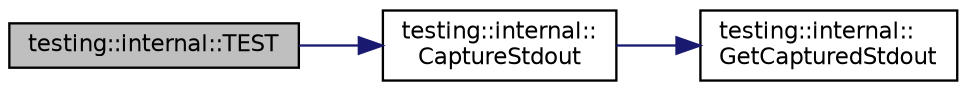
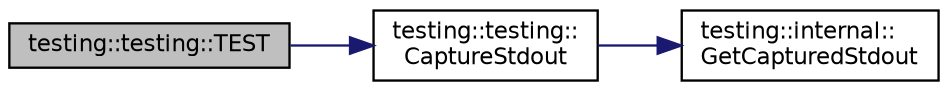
node "testing::internal::TEST": label "testing::internal::TEST" -> "testing::testing::TEST"
node "testing::internal:: CaptureStdout": label "testing::internal:: CaptureStdout" -> "testing::testing:: CaptureStdout"
